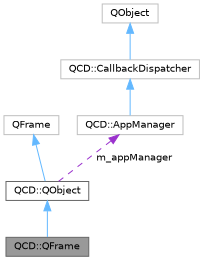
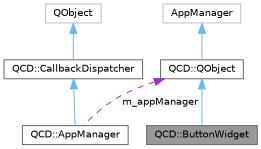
node "QCD::CallbackDispatcher": color grey75 -> gray40
node "QFrame": label "QFrame" -> "AppManager"
node "QCD::AppManager": color grey75 -> gray40
edge "QCD::QObject" -> "QCD::AppManager": reversed
node "QCD::QFrame": label "QCD::QFrame" -> "QCD::ButtonWidget"
